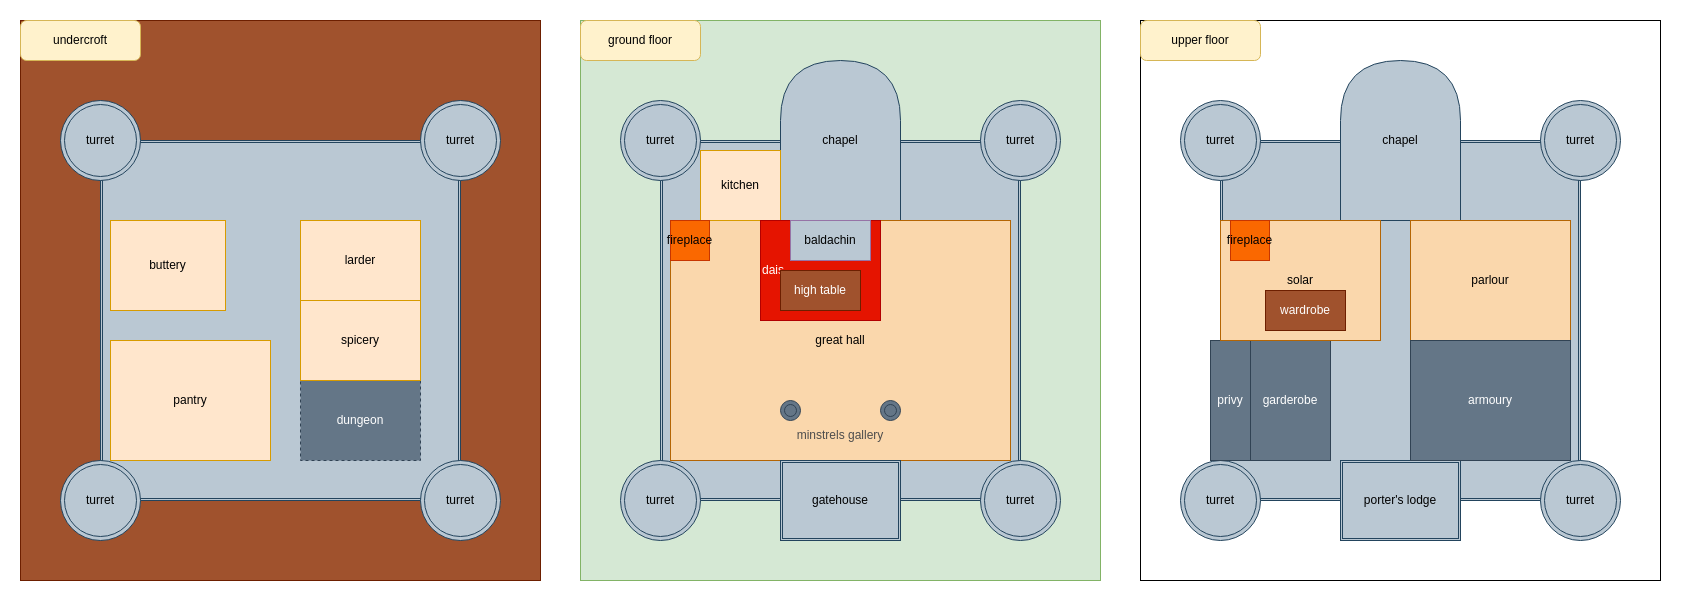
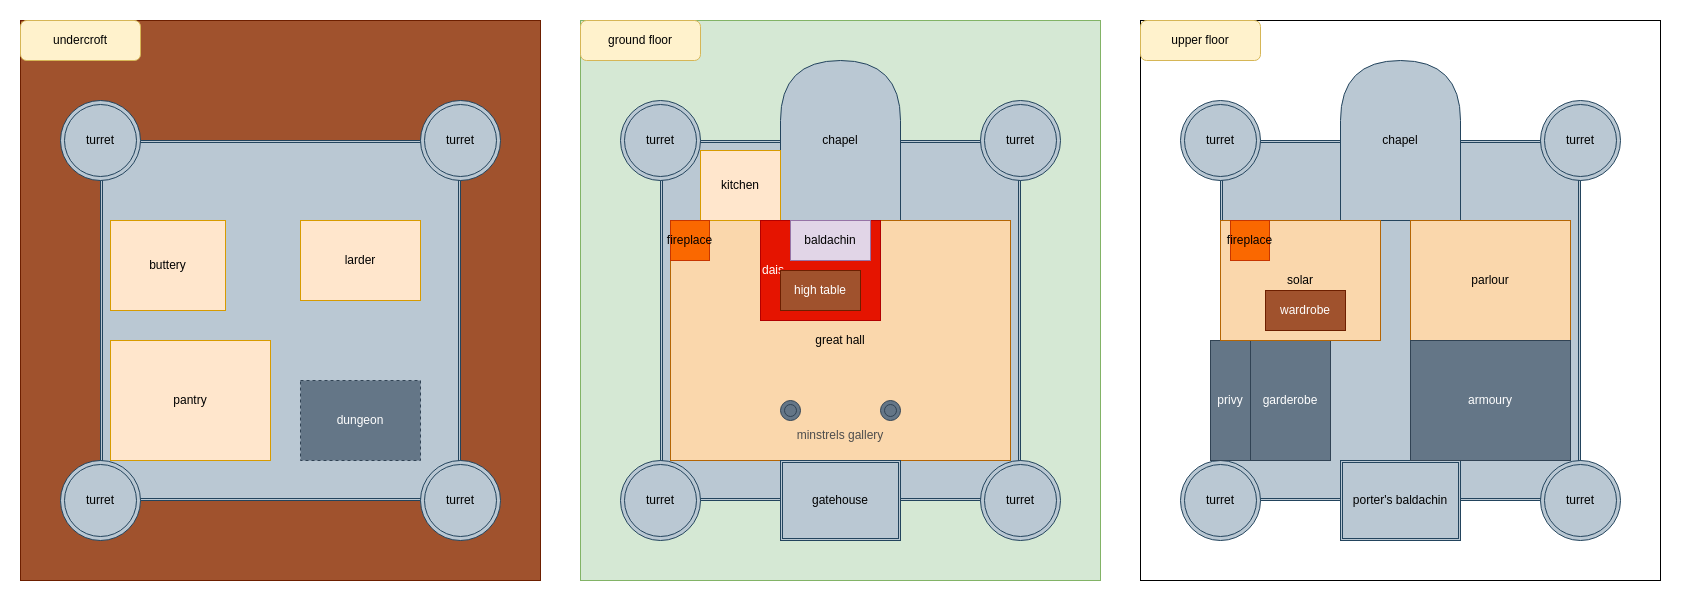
node "baldachin": fillcolor #bac8d3 -> #e1d5e7
node "spicery": removed
node "porter's lodge": label "porter's lodge" -> "porter's baldachin"
